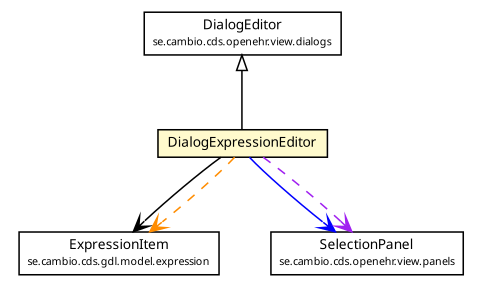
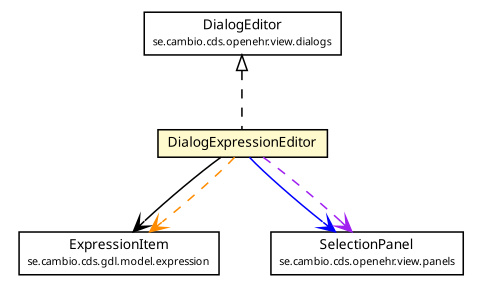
edge "DialogExpressionEditor" -> "DialogEditor": style solid -> dashed
